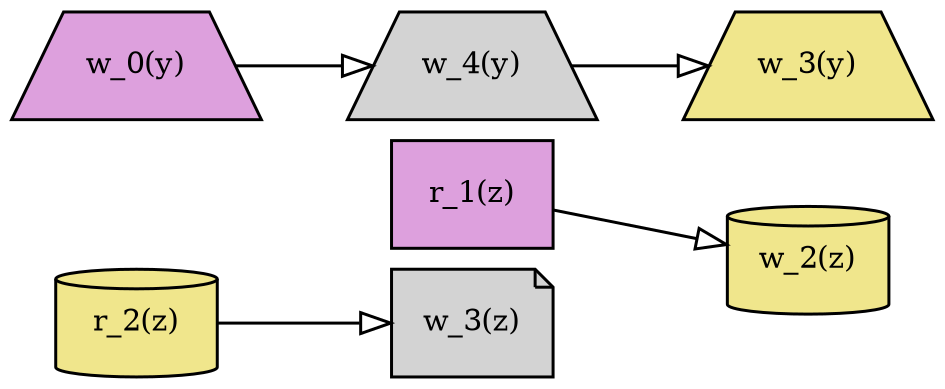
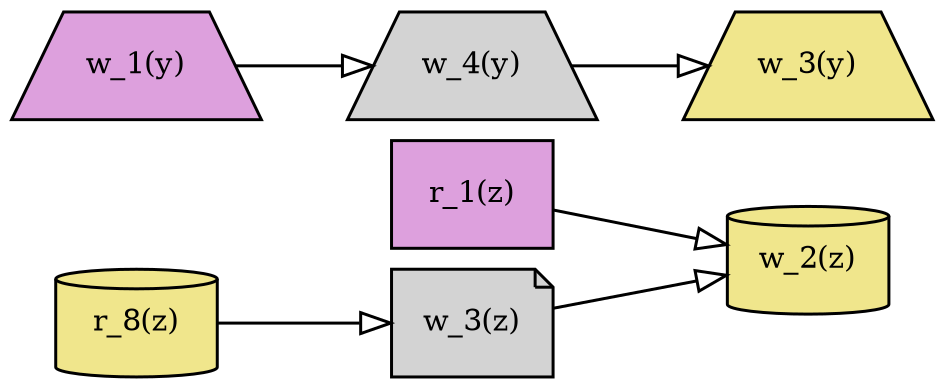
node "w_0(y)": label "w_0(y)" -> "w_1(y)"
edge "w_3(z)" -> "w_2(z)": added
node "r_2(z)": label "r_2(z)" -> "r_8(z)"
